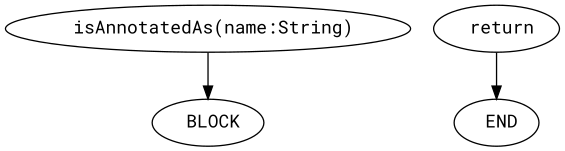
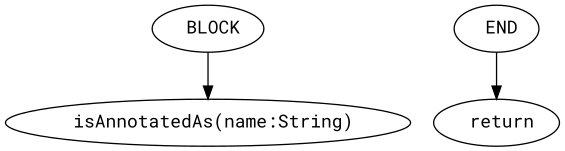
edge "isAnnotatedAs(name:String)" -> "BLOCK": reversed
edge "return" -> "END": reversed
